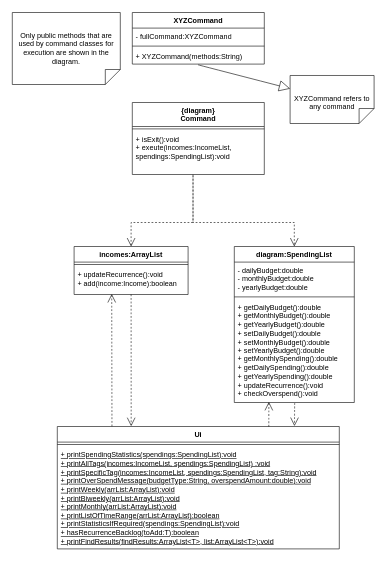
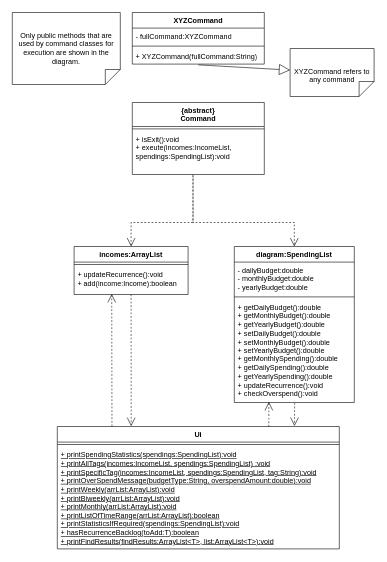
node "+ XYZCommand(methods:String)": label "+ XYZCommand(methods:String)" -> "+ XYZCommand(fullCommand:String)"
node "XYZCommand refers to any command": moved (332, 99) -> (332, 72)
node "{diagram} Command": label "{diagram} Command" -> "{abstract} Command"
